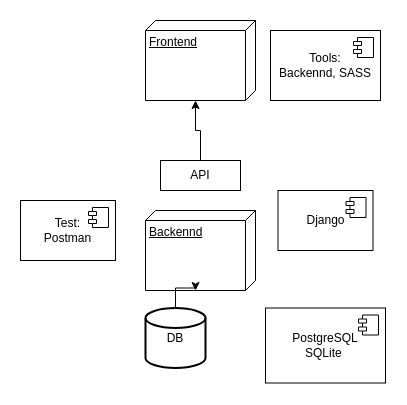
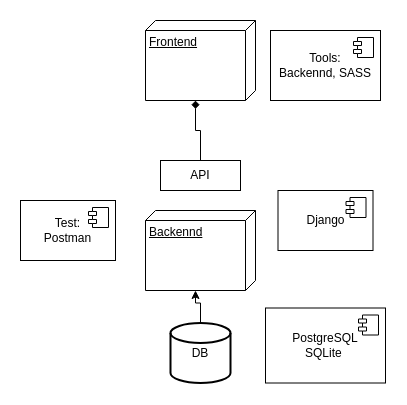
edge "API" -> "Frontend": arrowhead classic -> diamond
node "DB": moved (176, 338) -> (201, 353)
